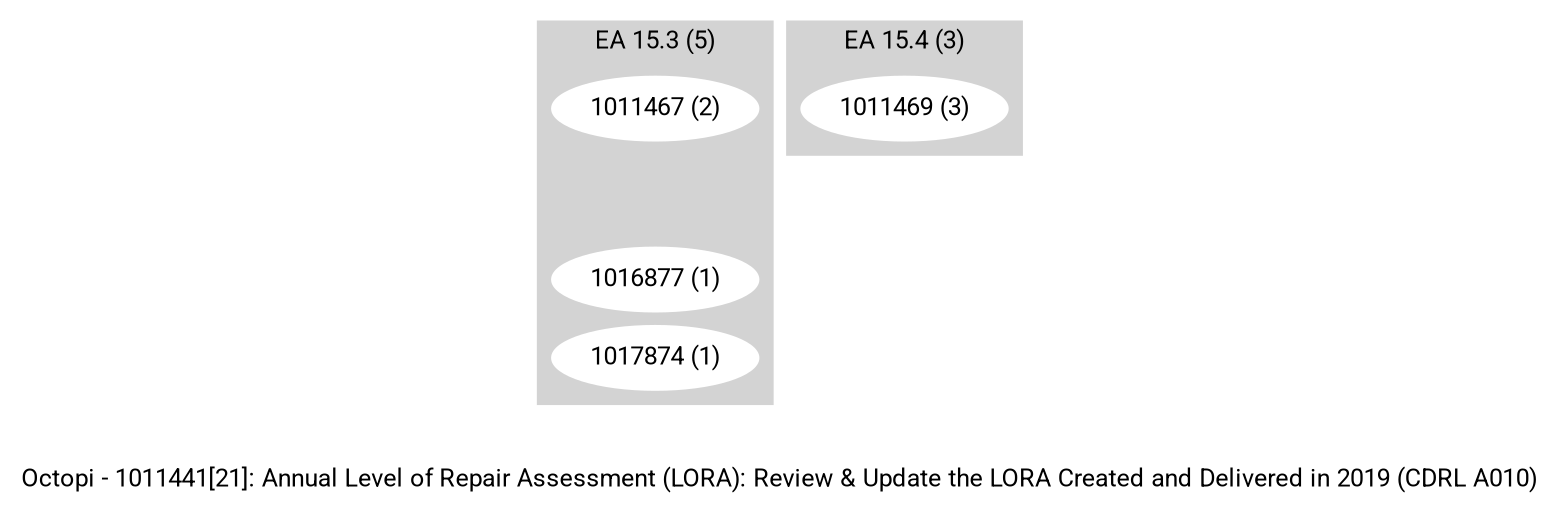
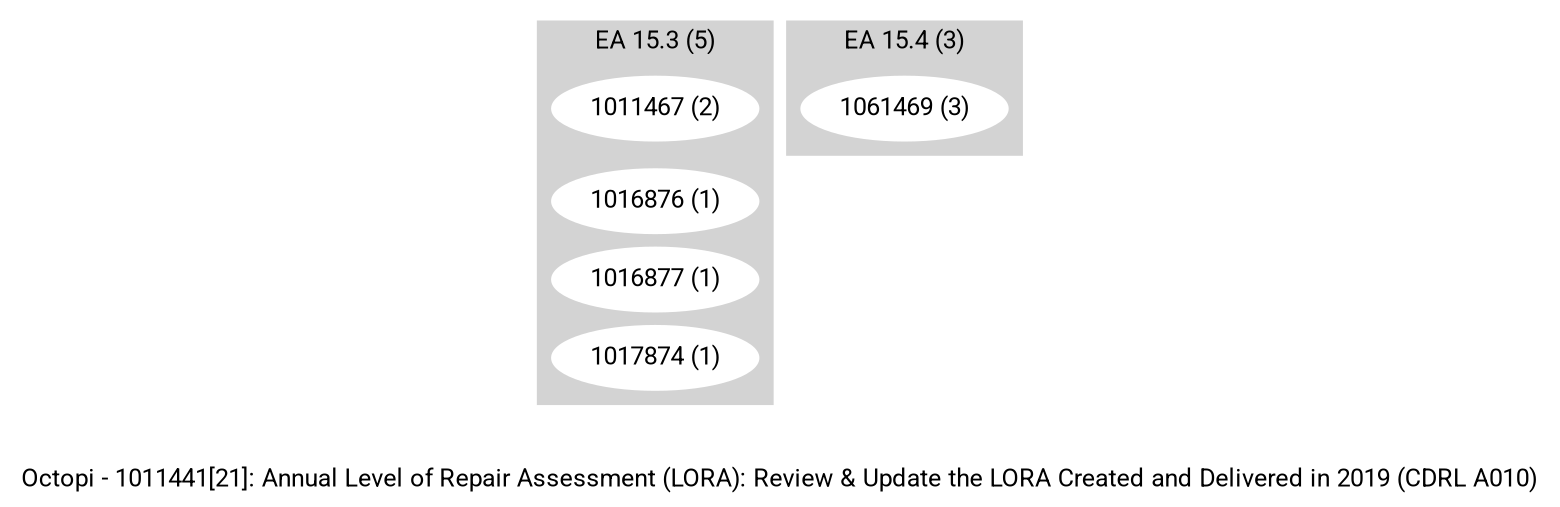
node "1011469 (3)": label "1011469 (3)" -> "1061469 (3)"
node "1016876 (1)": added
